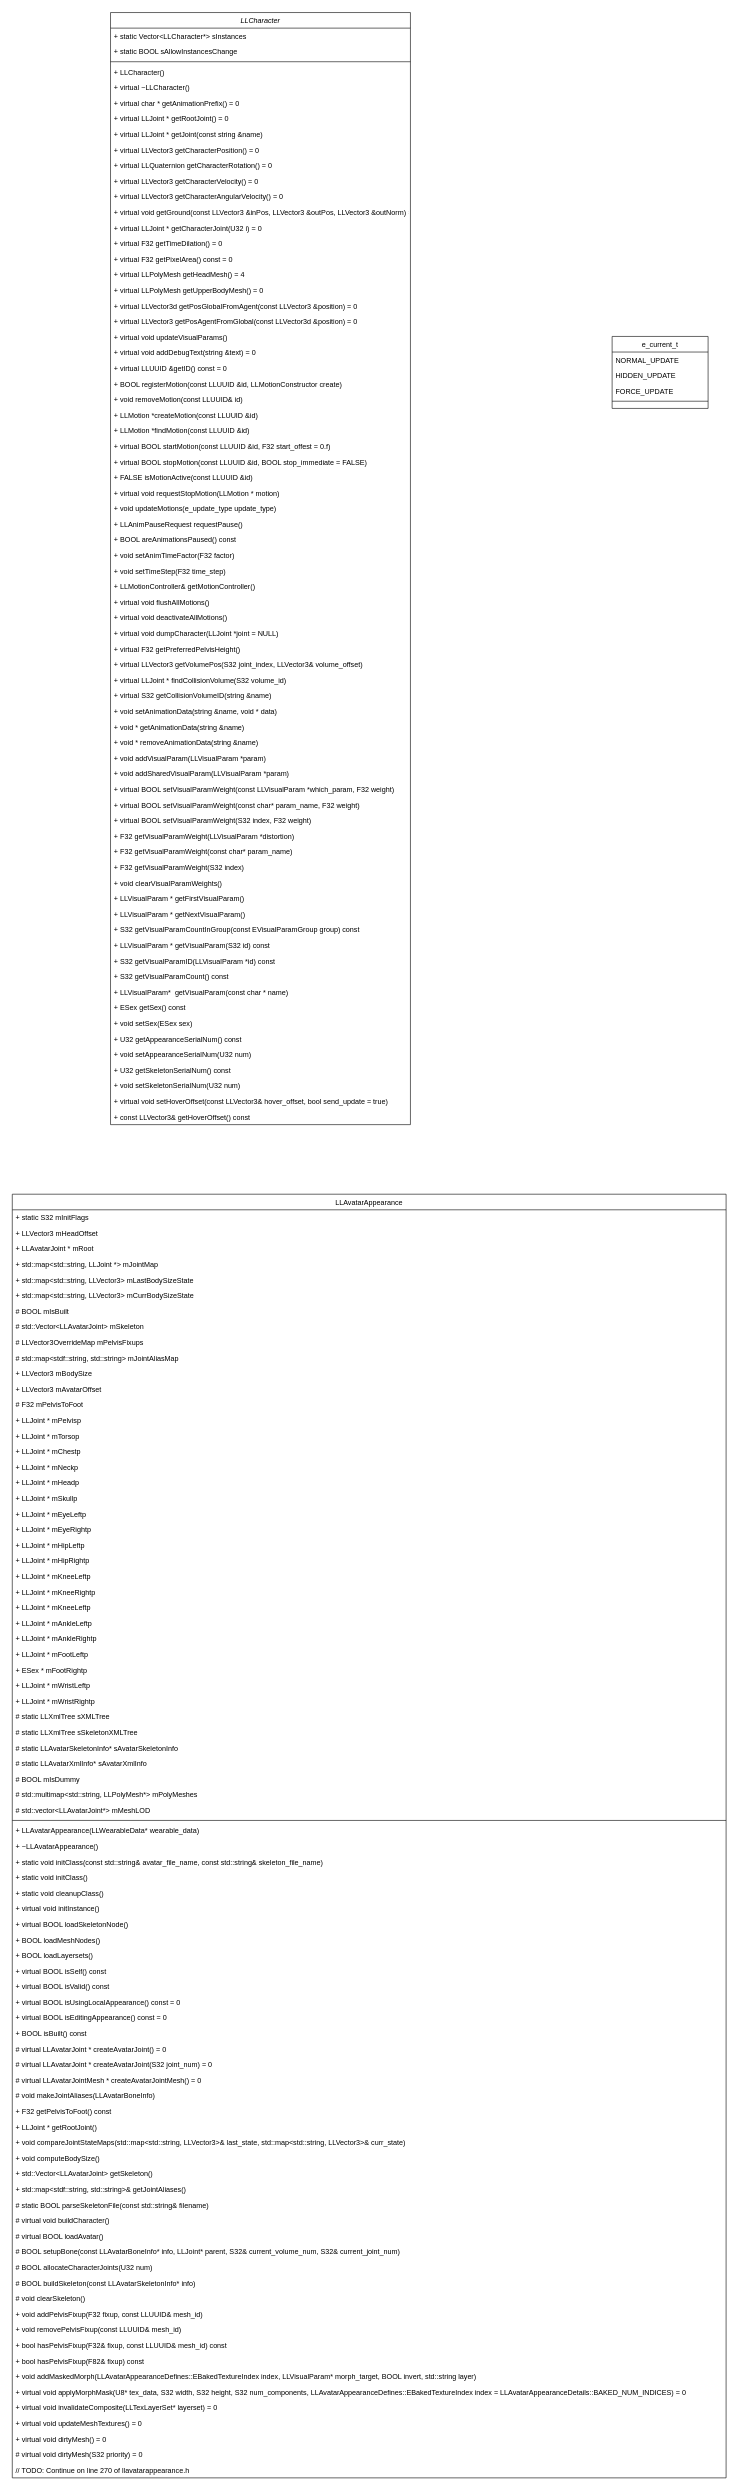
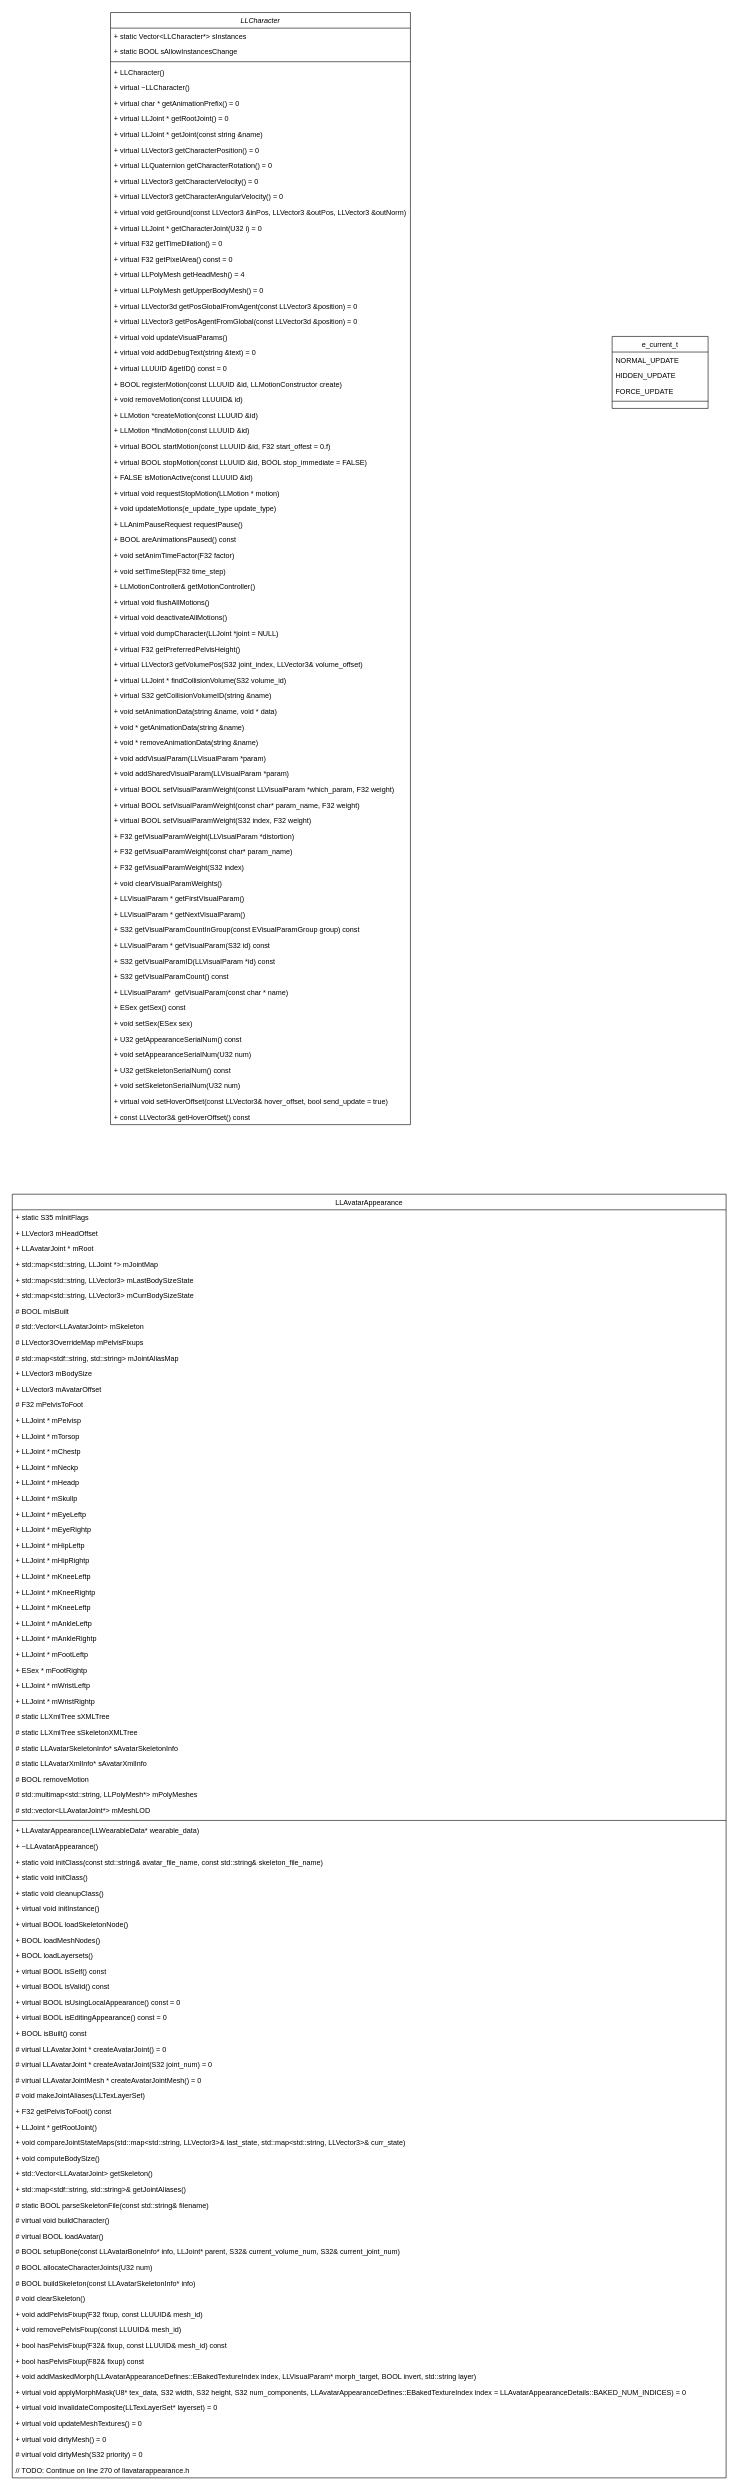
node "+ static S32 mInitFlags": label "+ static S32 mInitFlags" -> "+ static S35 mInitFlags"
node "# BOOL mIsDummy": label "# BOOL mIsDummy" -> "# BOOL removeMotion"
node "# void makeJointAliases(LLAvatarBoneInfo)": label "# void makeJointAliases(LLAvatarBoneInfo)" -> "# void makeJointAliases(LLTexLayerSet)"
